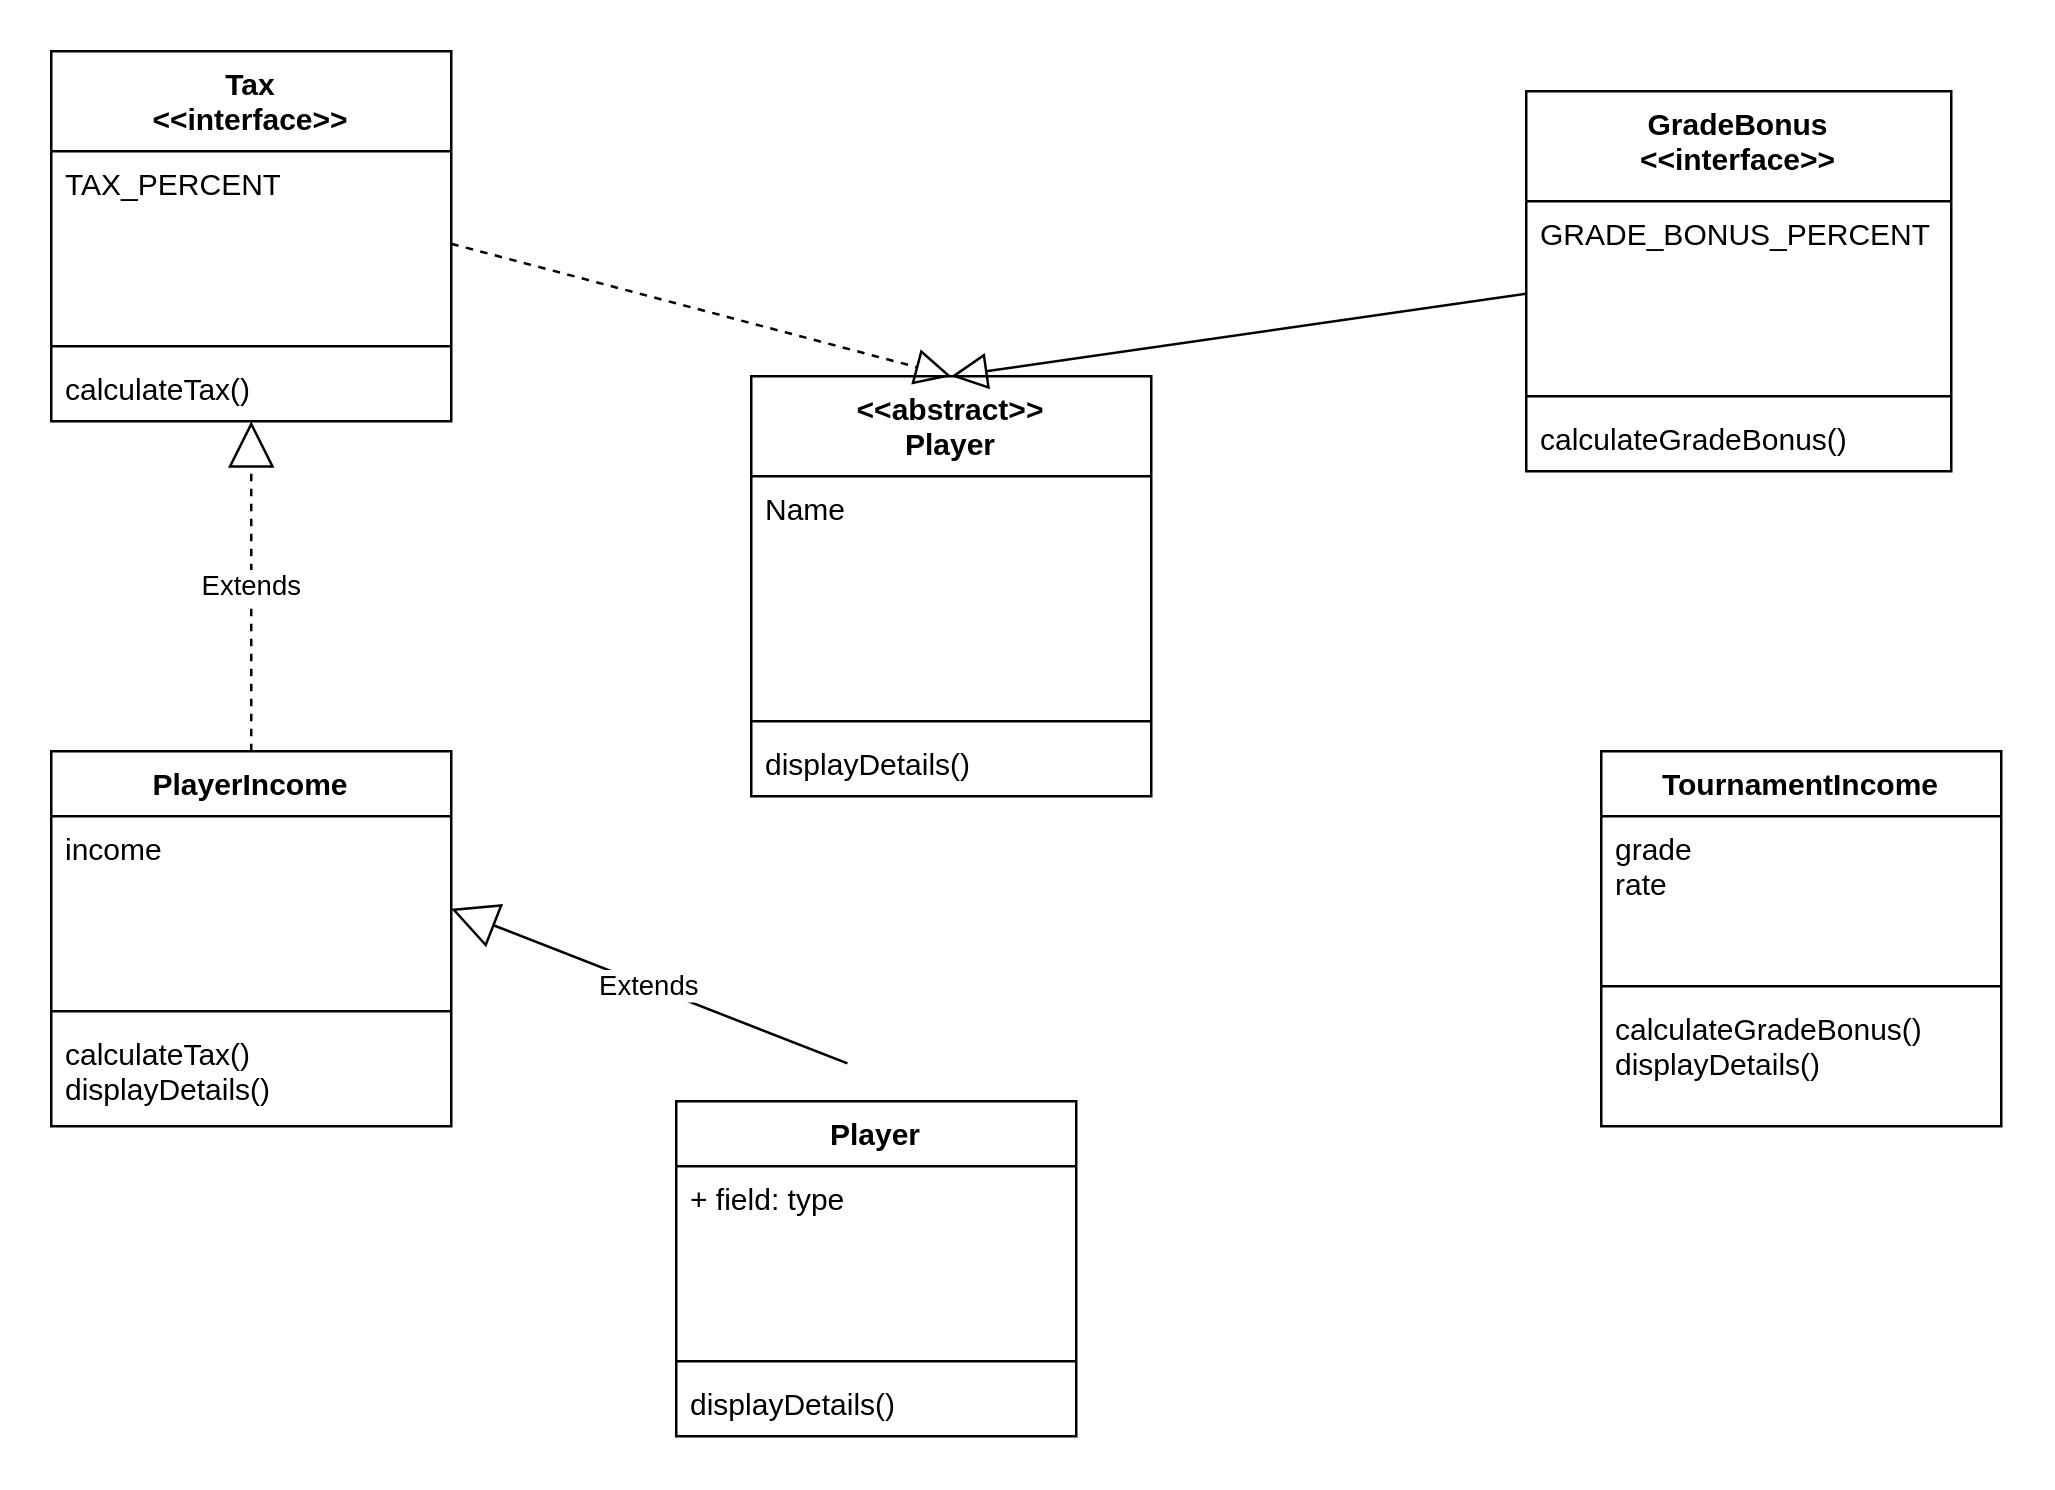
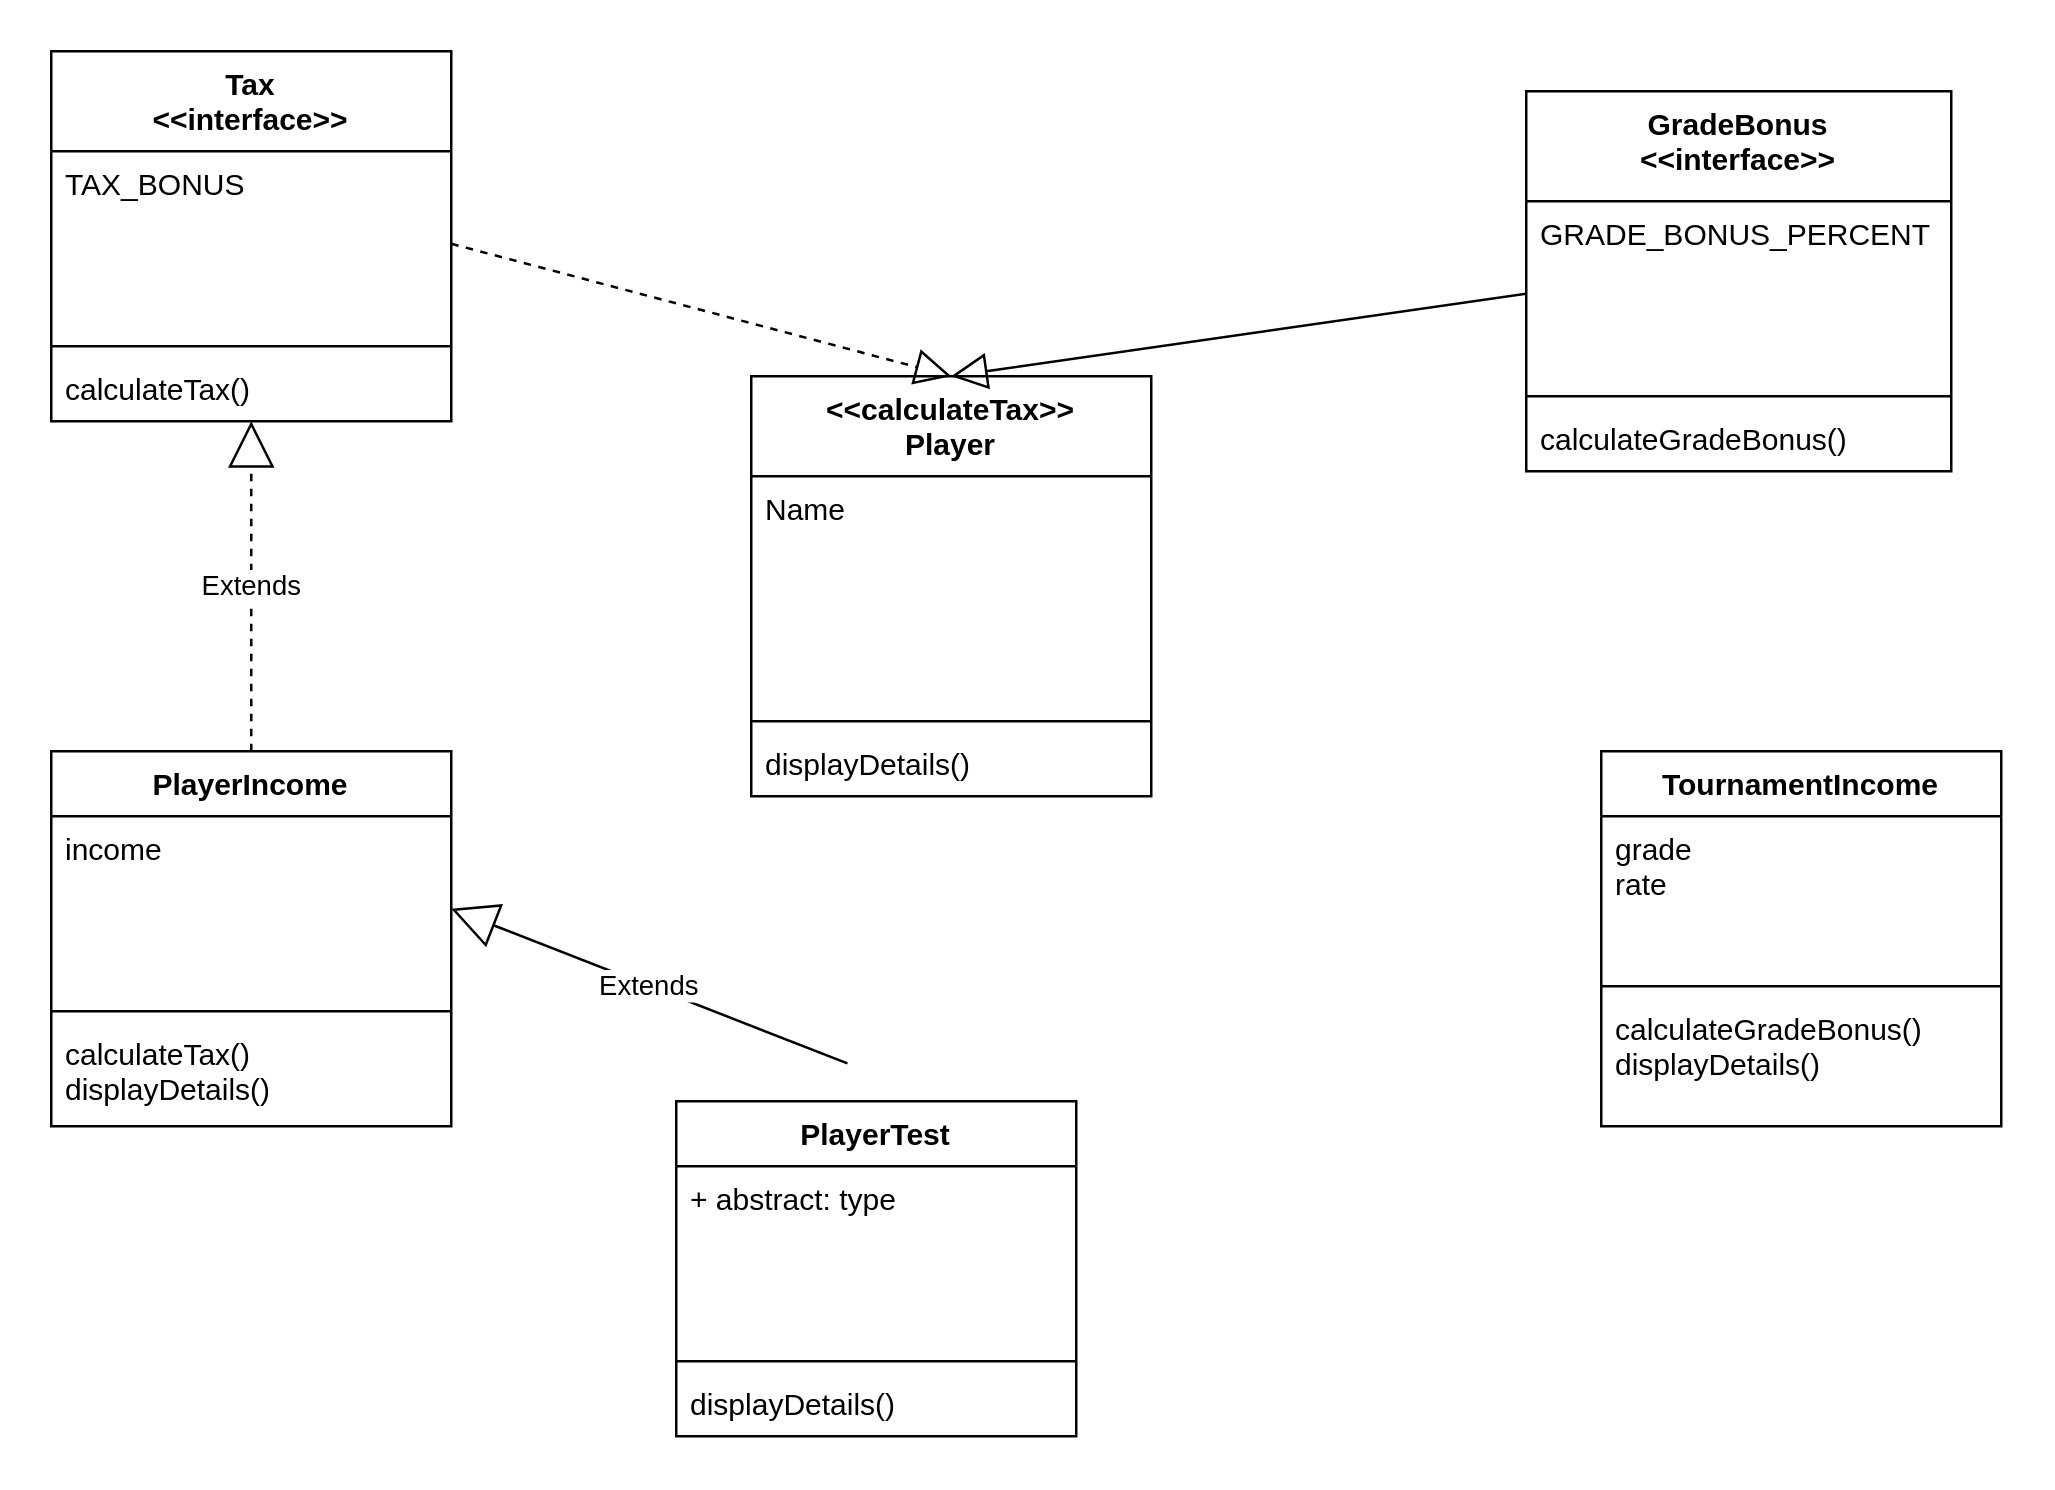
node "TAX_PERCENT": label "TAX_PERCENT" -> "TAX_BONUS"
node "<<abstract>> Player": label "<<abstract>> Player" -> "<<calculateTax>> Player"
node "Player": label "Player" -> "PlayerTest"
node "+ field: type": label "+ field: type" -> "+ abstract: type"
